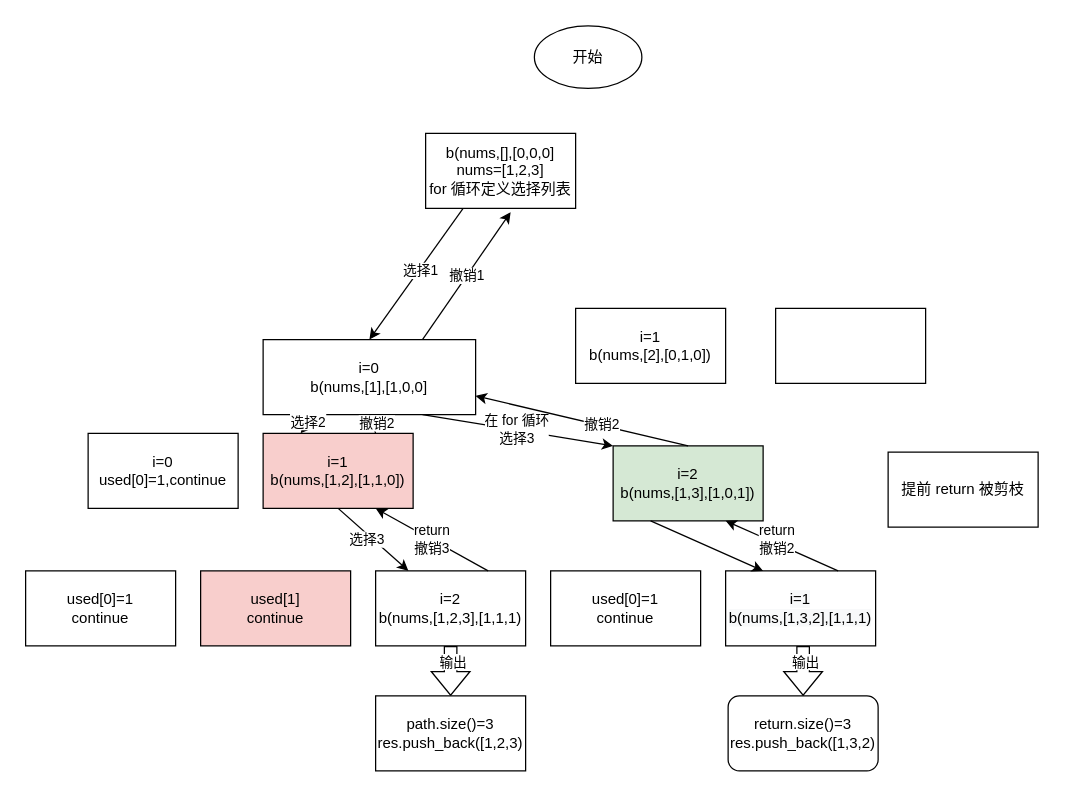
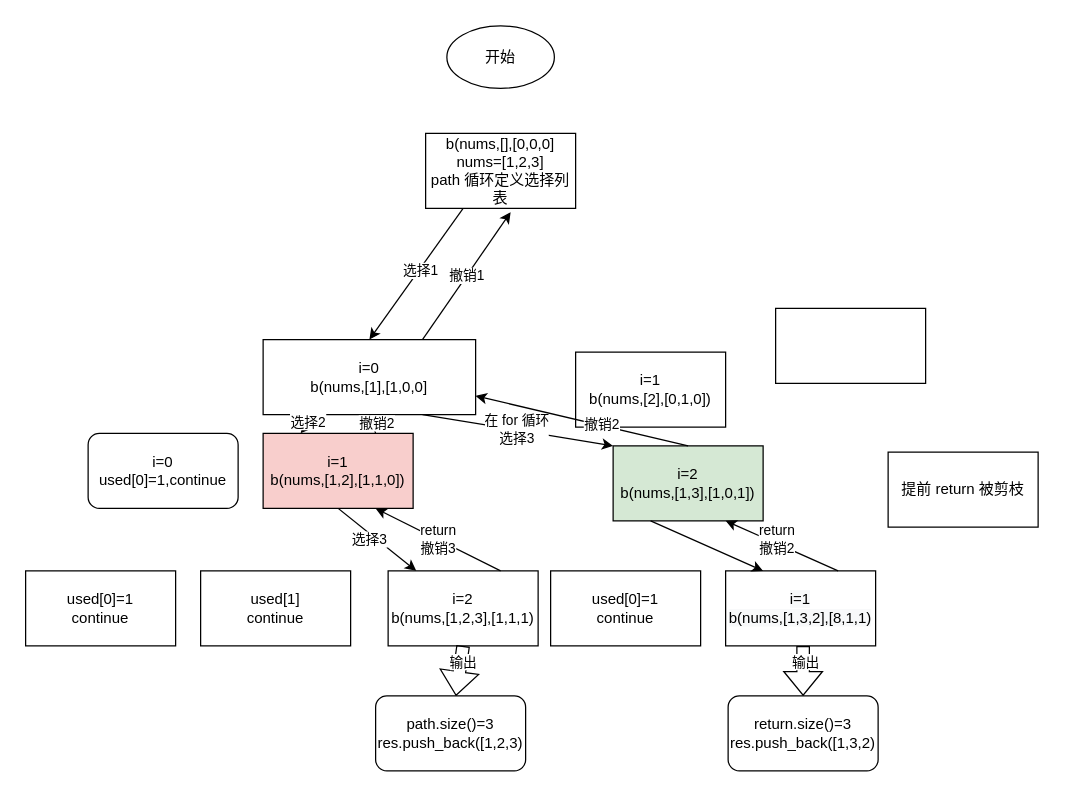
node "开始": moved (588, 57) -> (501, 57)
node "b(nums,[],[0,0,0] nums=[1,2,3] for 循环定义选择列表": label "b(nums,[],[0,0,0] nums=[1,2,3] for 循环定义选择列表" -> "b(nums,[],[0,0,0] nums=[1,2,3] path 循环定义选择列表"
node "i=1 b(nums,[2],[0,1,0])": moved (651, 346) -> (651, 389)
node "i=0 used[0]=1,continue": shape rectangle -> rounded rectangle
node "used[1] continue": fillcolor #f8cecc -> #ffffff
node "i=2 b(nums,[1,2,3],[1,1,1)": moved (451, 608) -> (463, 608)
node "i=1b(nums,[1,3,2],[1,1,1)": label "i=1b(nums,[1,3,2],[1,1,1)" -> "i=1b(nums,[1,3,2],[8,1,1)"
node "path.size()=3 res.push_back([1,2,3)": shape rectangle -> rounded rectangle
